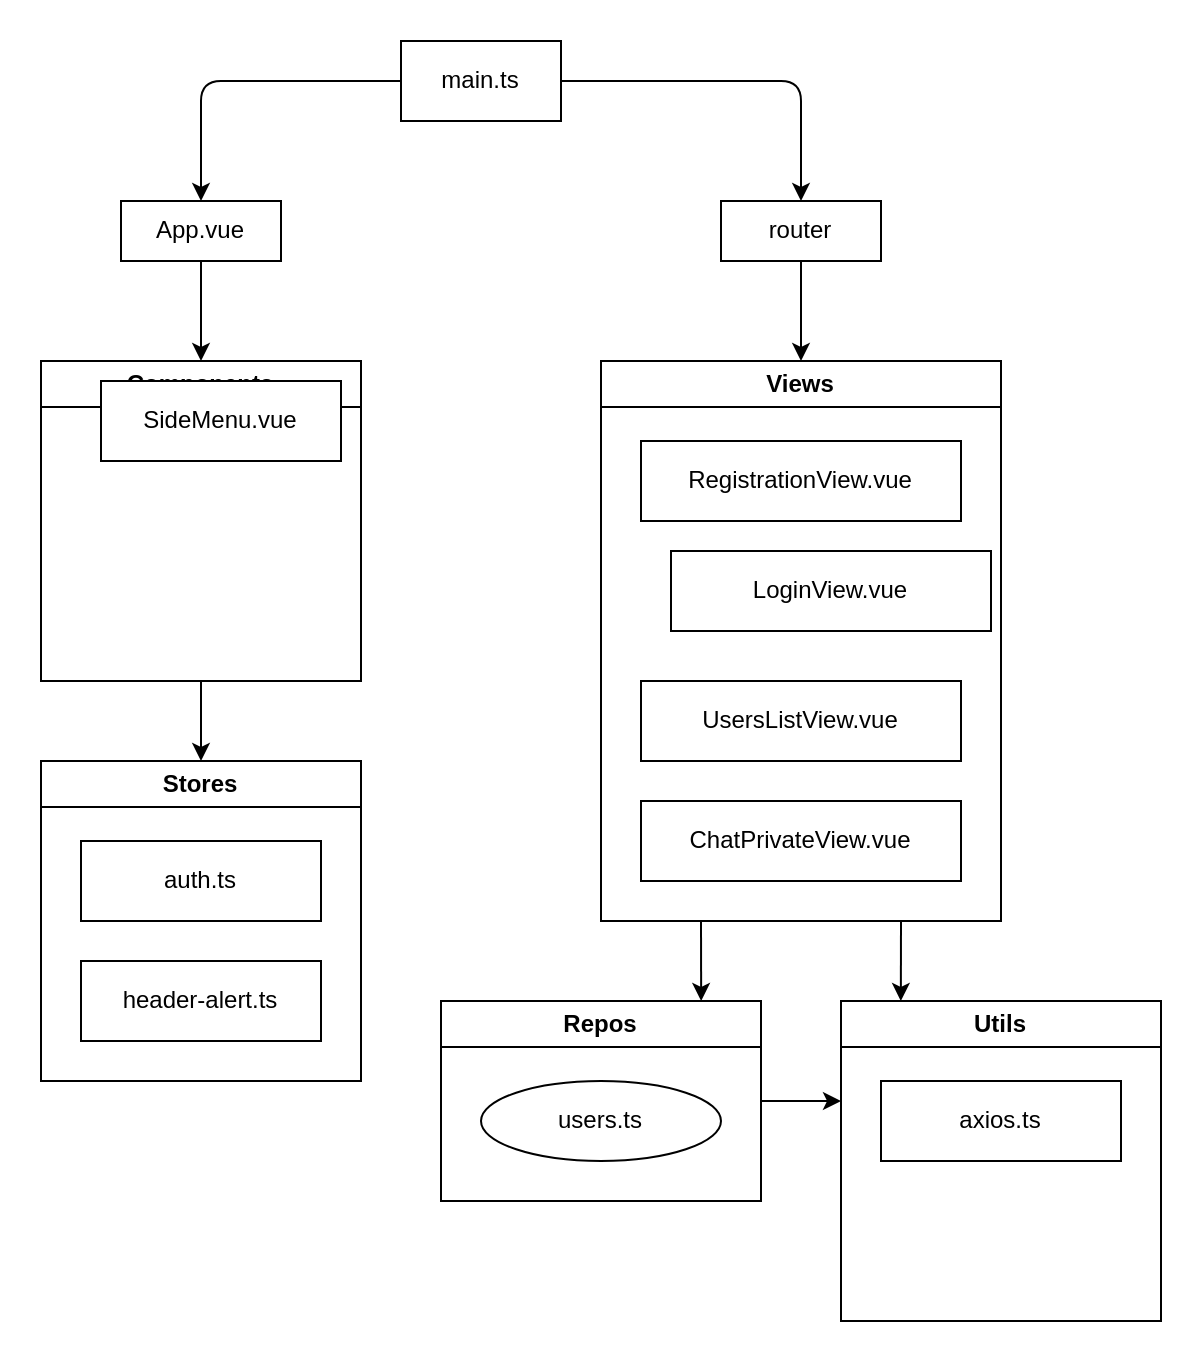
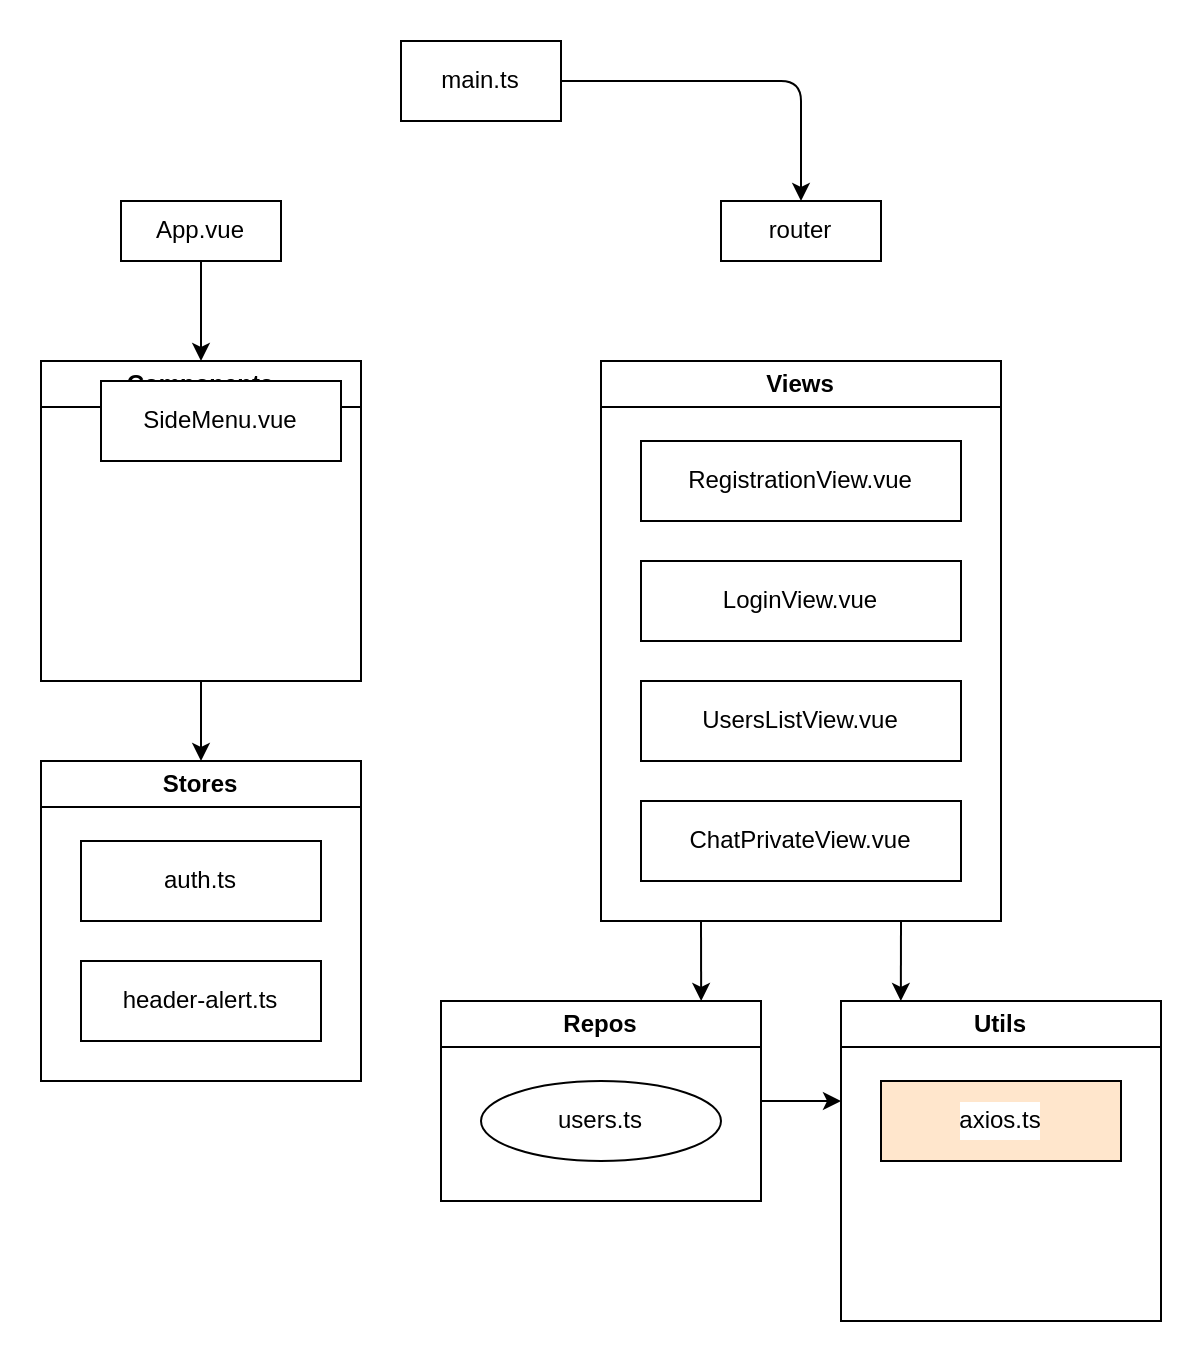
edge "main.ts" -> "App.vue": removed
edge "router" -> "Views": removed
node "LoginView.vue": moved (831, 591) -> (801, 601)
node "axios.ts": fillcolor #ffffff -> #ffe6cc
